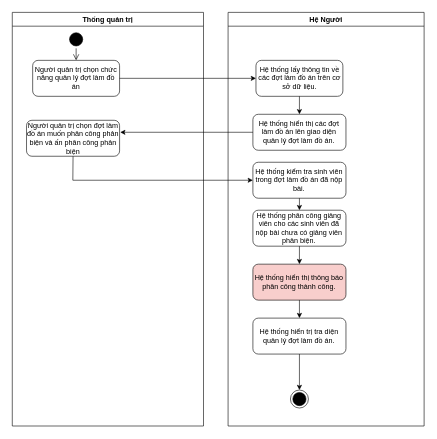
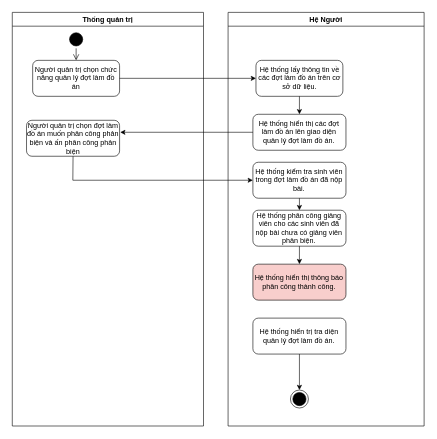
edge "Hệ thống hiển thị thông báo phân công thành công." -> "Hệ thống hiển trị tra diện quản lý đợt làm đồ án.": removed
